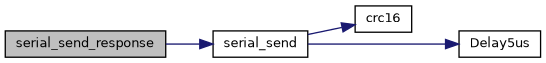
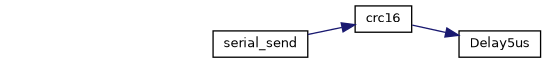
node "serial_send_response": removed
edge "serial_send" -> "Delay5us": now "crc16" -> "Delay5us"
